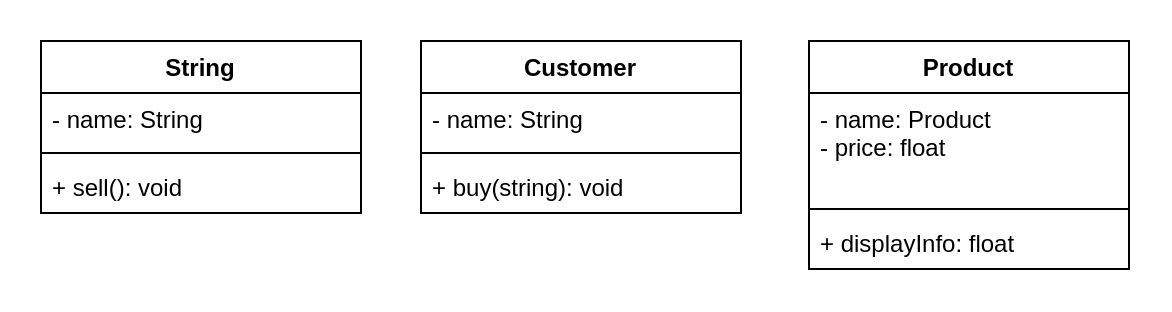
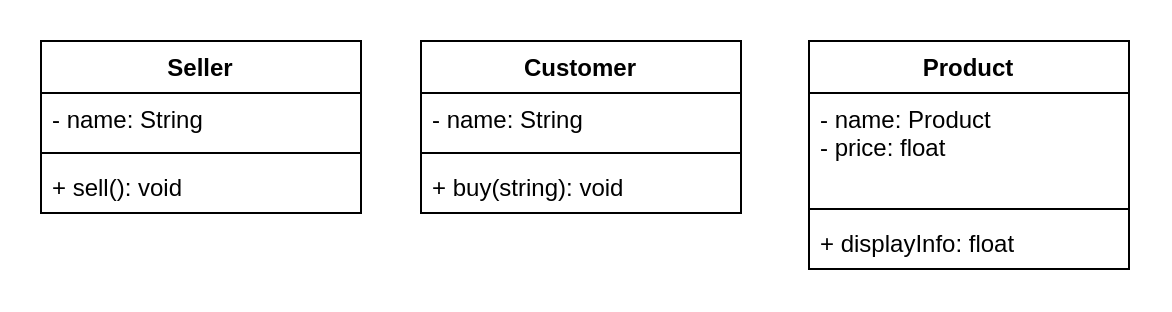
node "String": label "String" -> "Seller"
